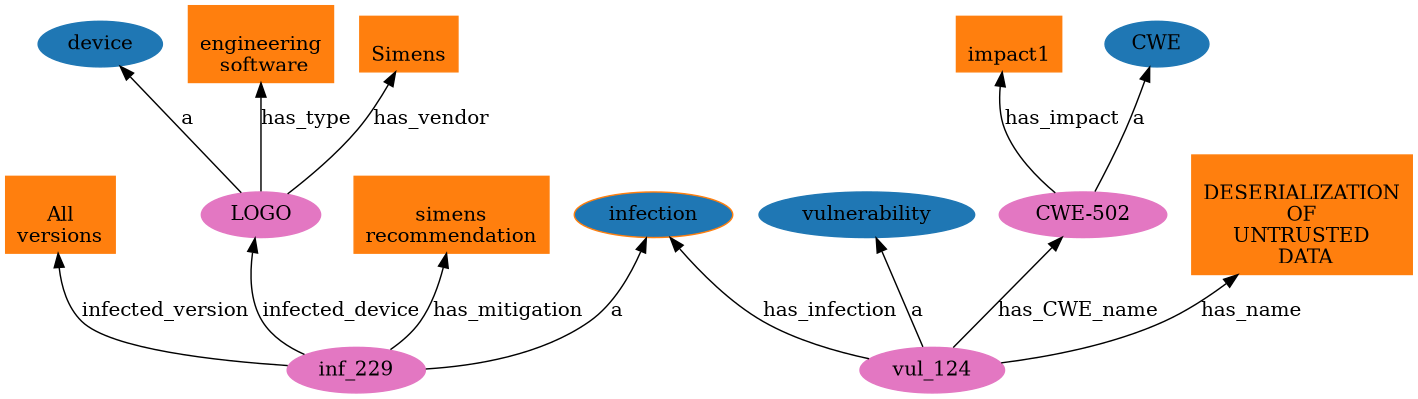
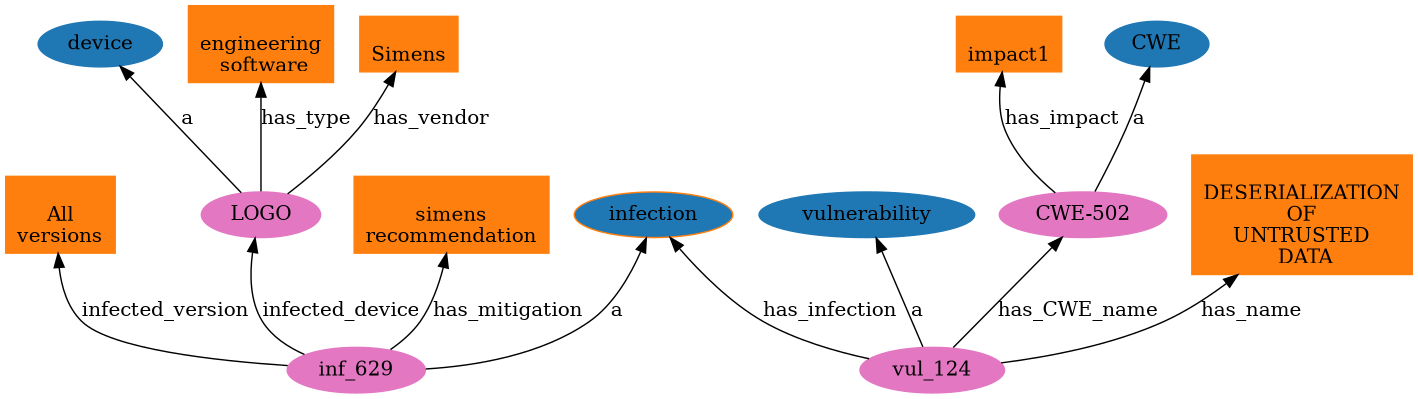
node "inf_229": label "inf_229" -> "inf_629"
